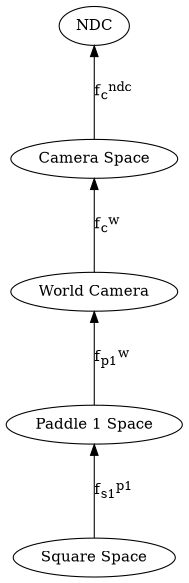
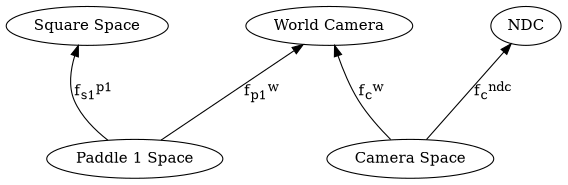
edge "World Camera" -> "Camera Space": reversed
edge "Square Space" -> "Paddle 1 Space": reversed
